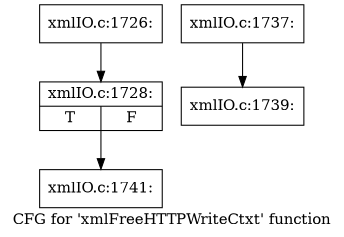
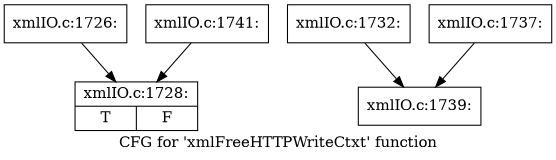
node "xmlIO.c:1732:": added
edge "xmlIO.c:1728:" -> "xmlIO.c:1741:": reversed
